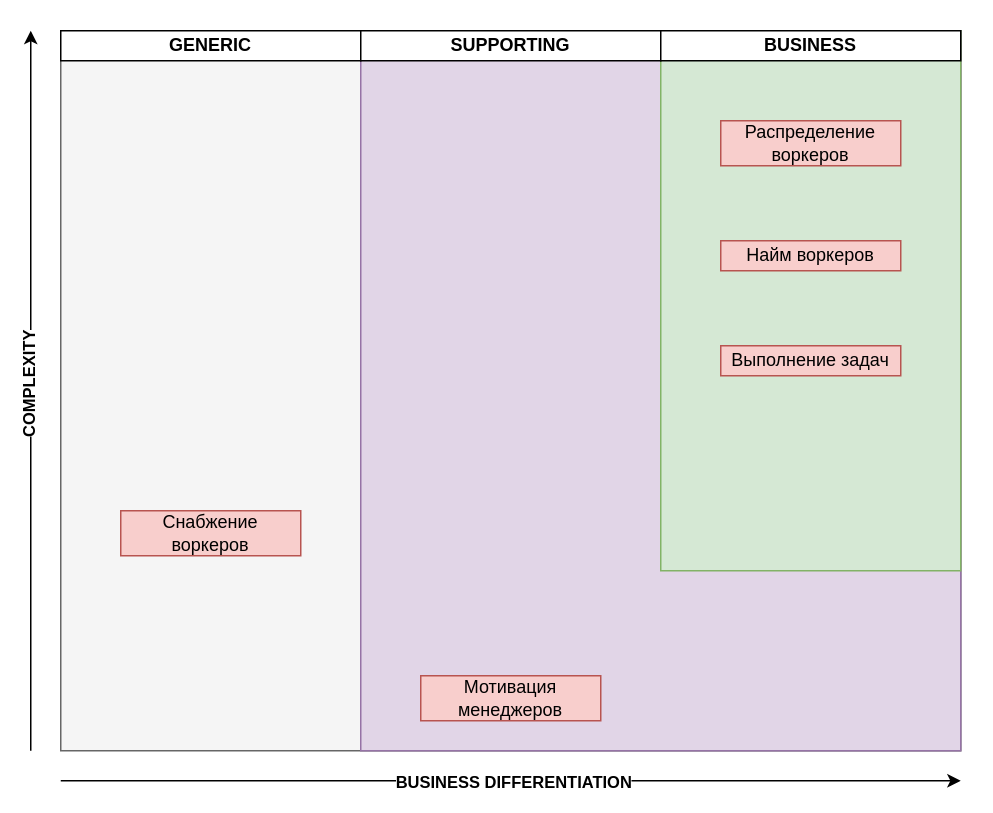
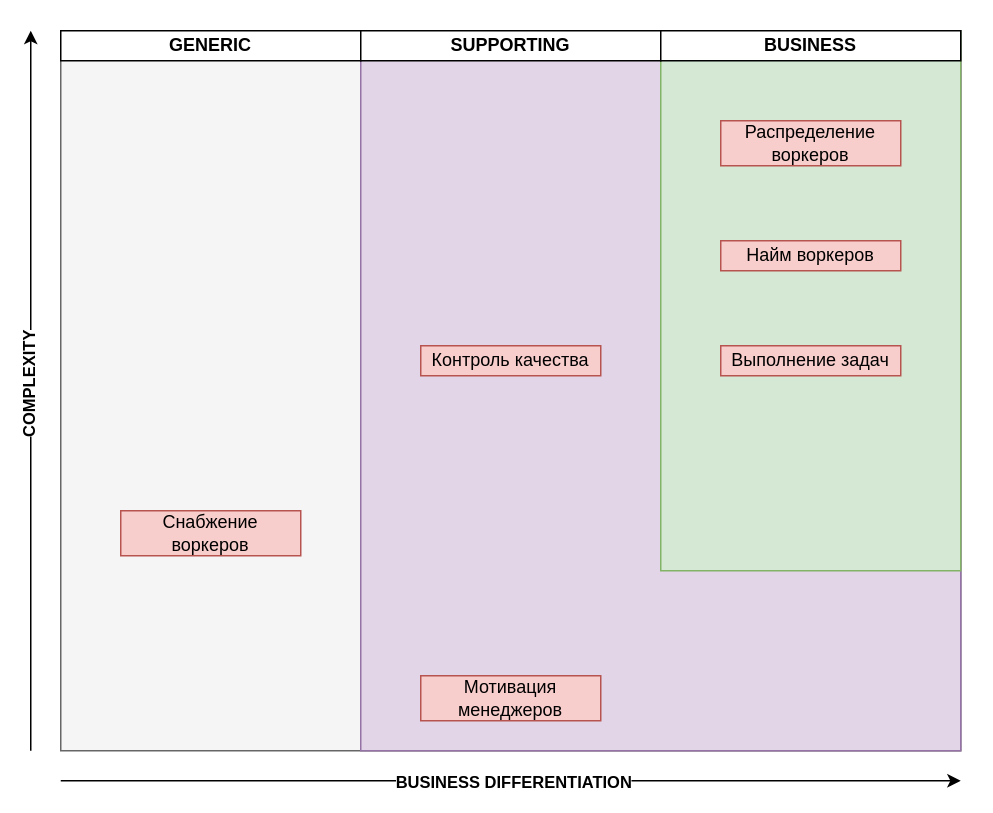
node "Контроль качества": added
